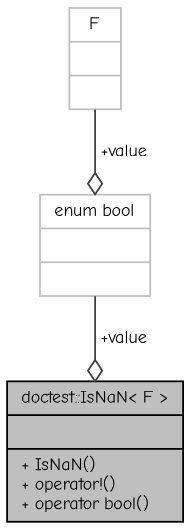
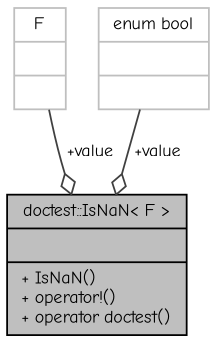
edge "F" -> "enum bool": now "F" -> "doctest::IsNaN< F >"
node "doctest::IsNaN< F >": text "+ operator bool()" -> "+ operator doctest()"
